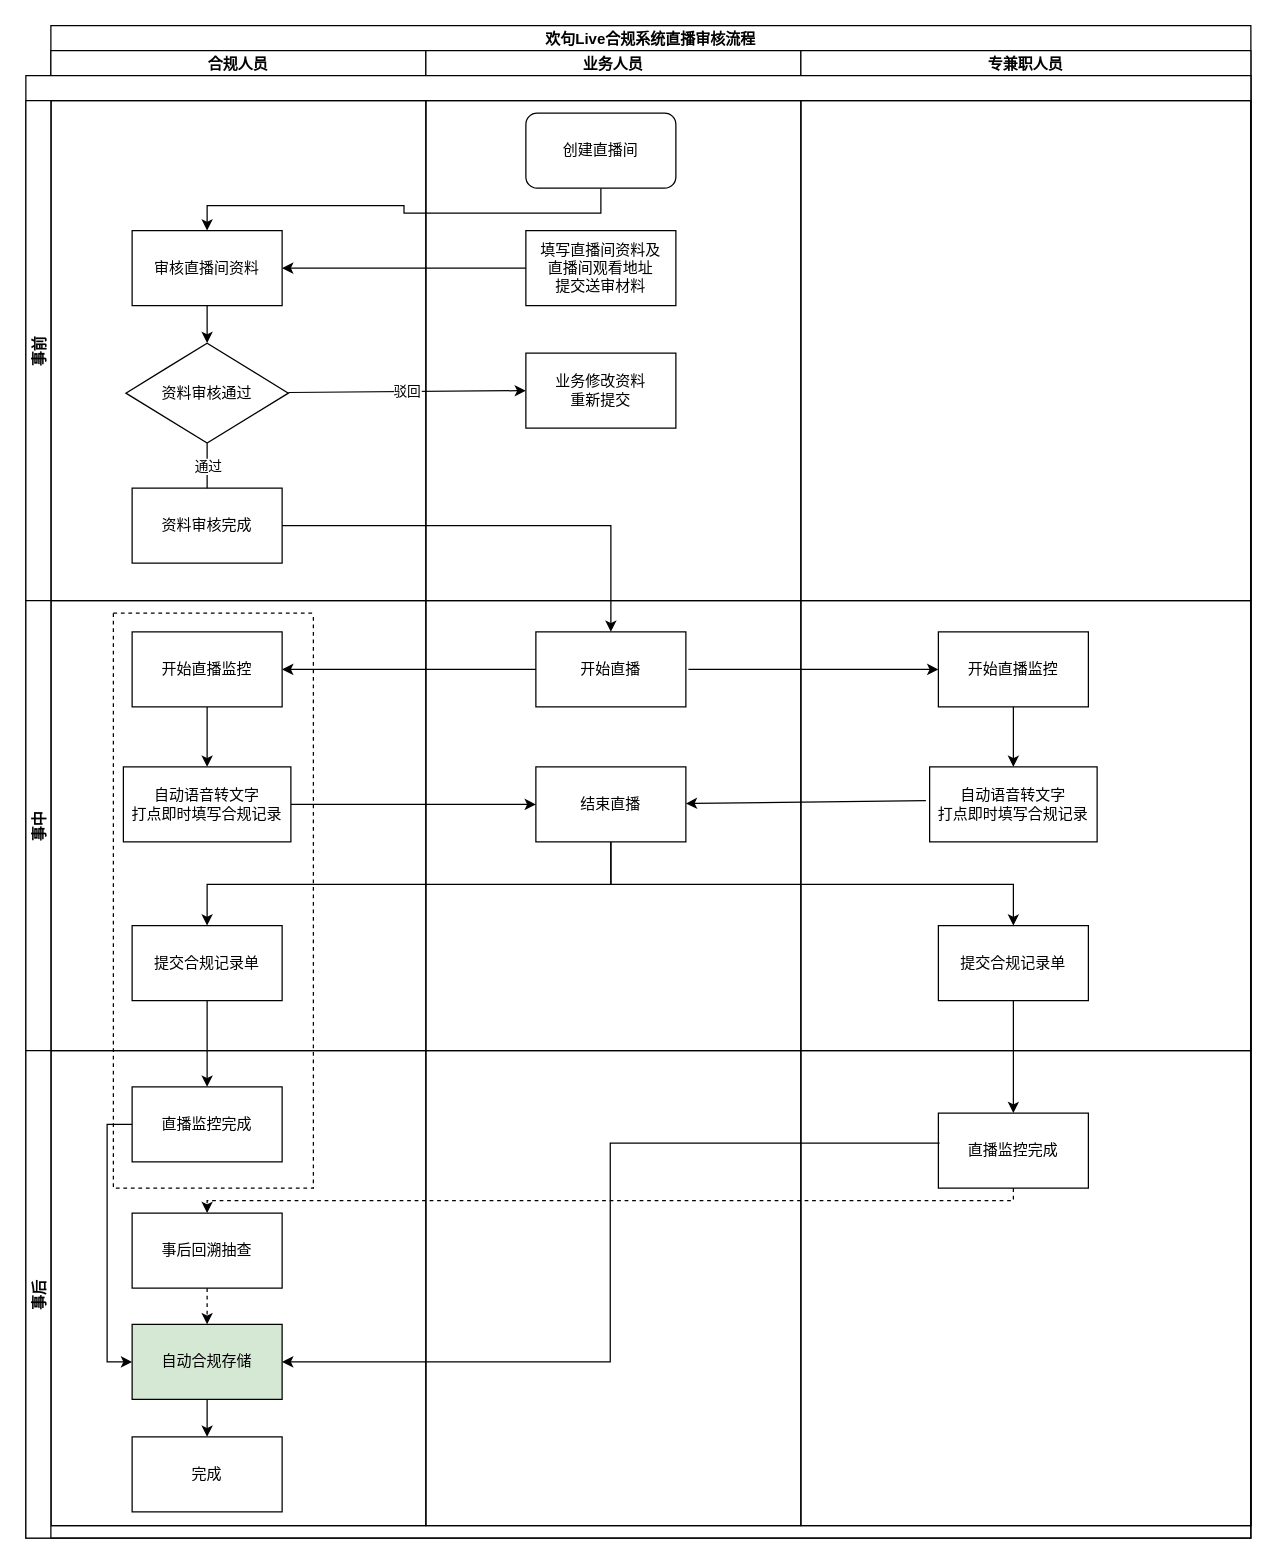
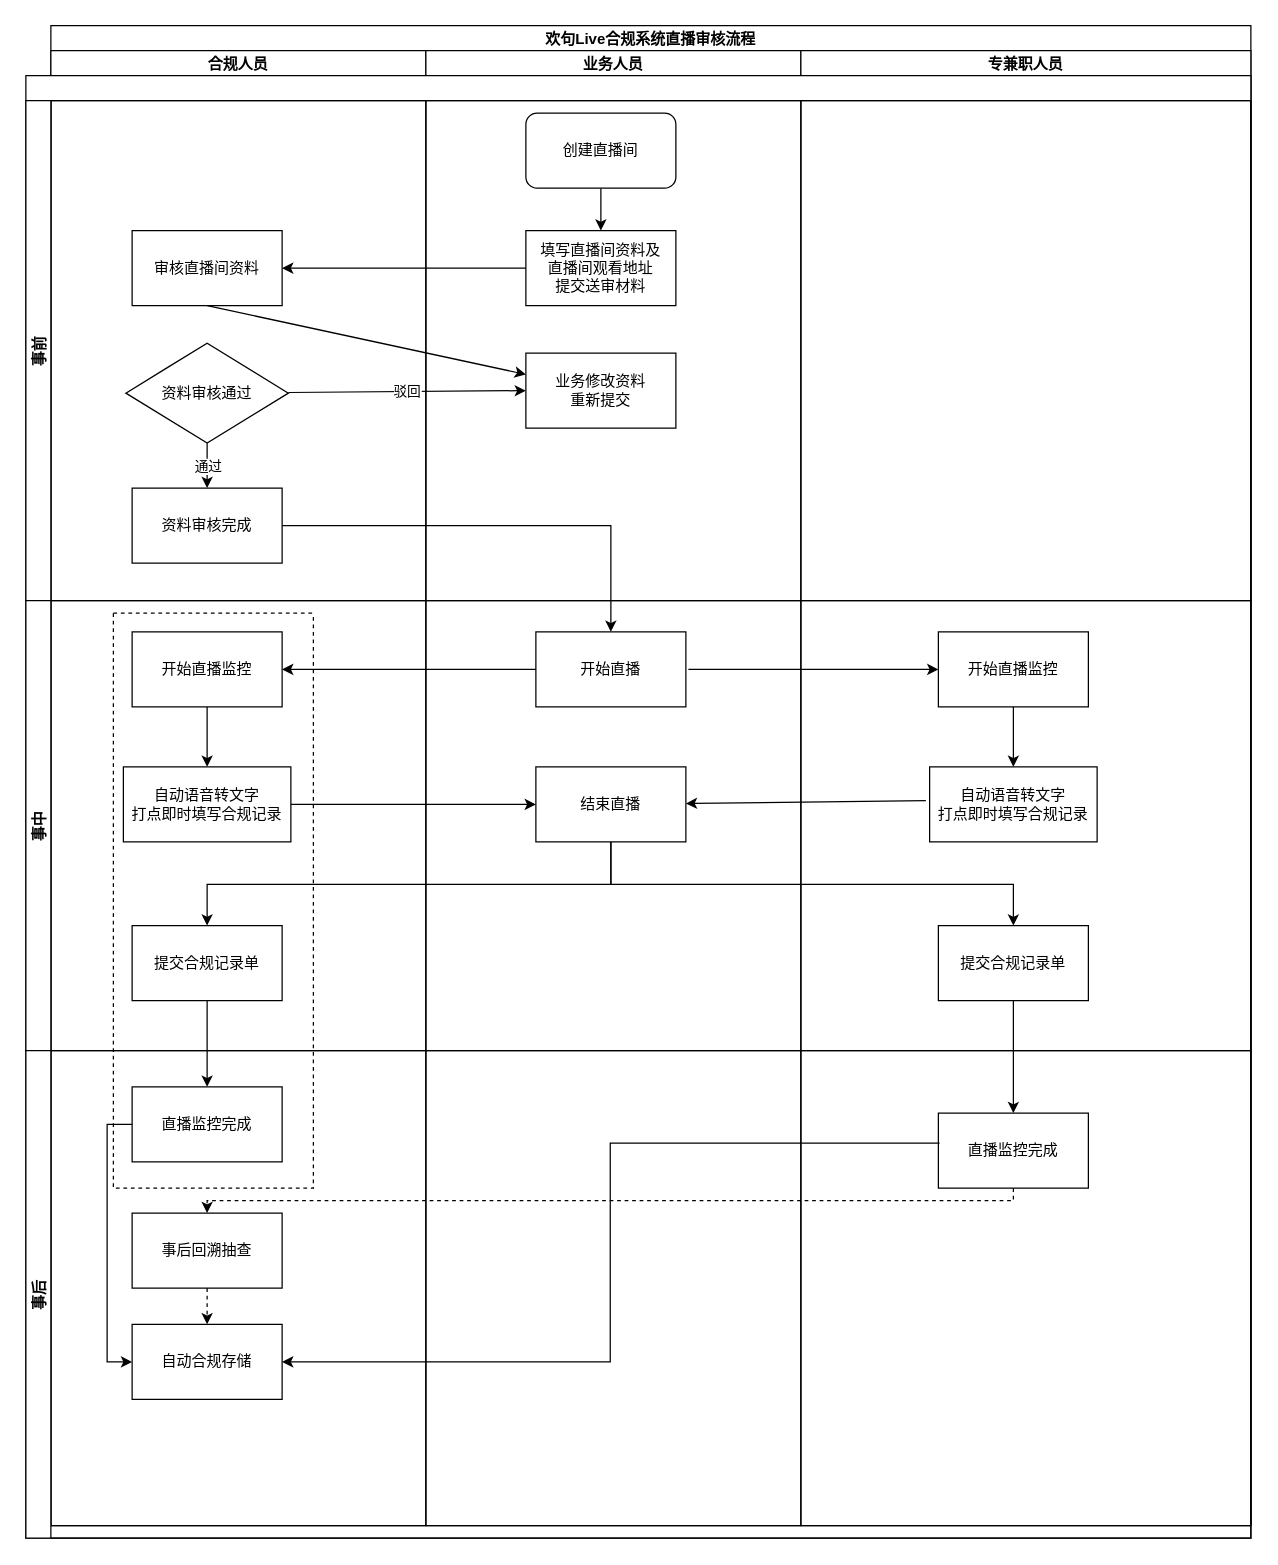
edge "创建直播间" -> "审核直播间资料": now "创建直播间" -> "填写直播间资料及 直播间观看地址 提交送审材料"
edge "审核直播间资料" -> "资料审核通过": now "审核直播间资料" -> "业务修改资料 重新提交"
edge "资料审核通过" -- "资料审核完成": arrowhead none -> classic
node "自动合规存储": fillcolor #d5e8d4 -> #ffffff
edge "自动合规存储" -> "完成": removed
node "完成": removed
